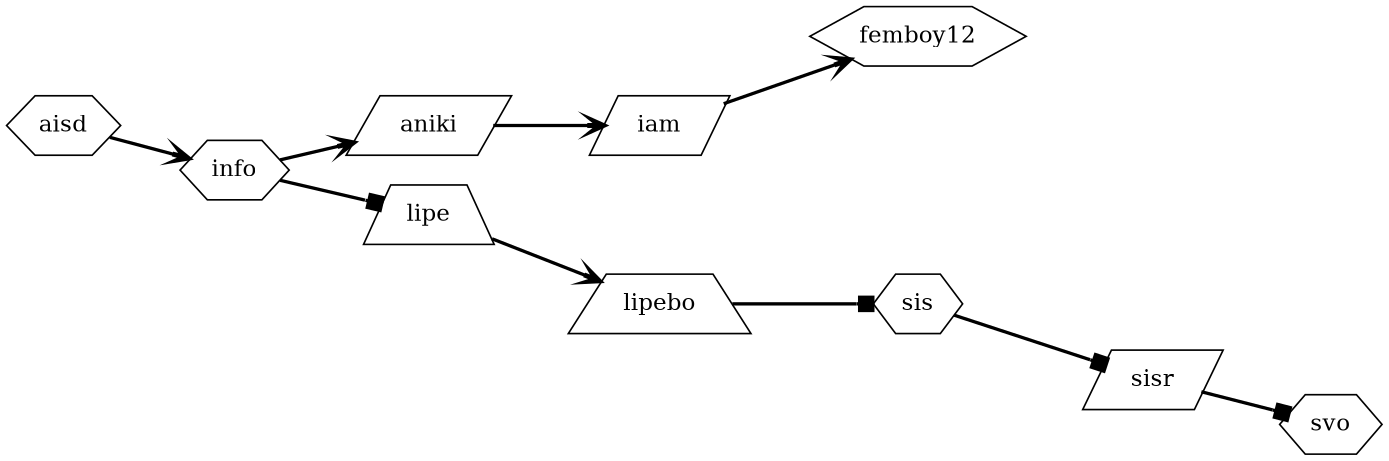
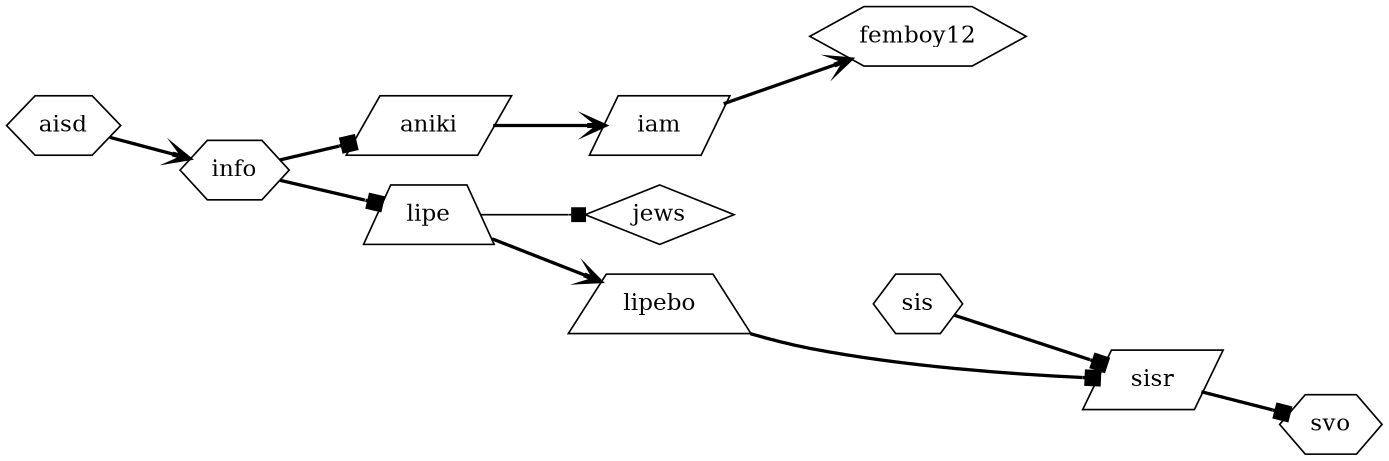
edge "info" -> "aniki": arrowhead vee -> box
node "jews": added
edge "lipebo" -> "sis": now "lipebo" -> "sisr"
